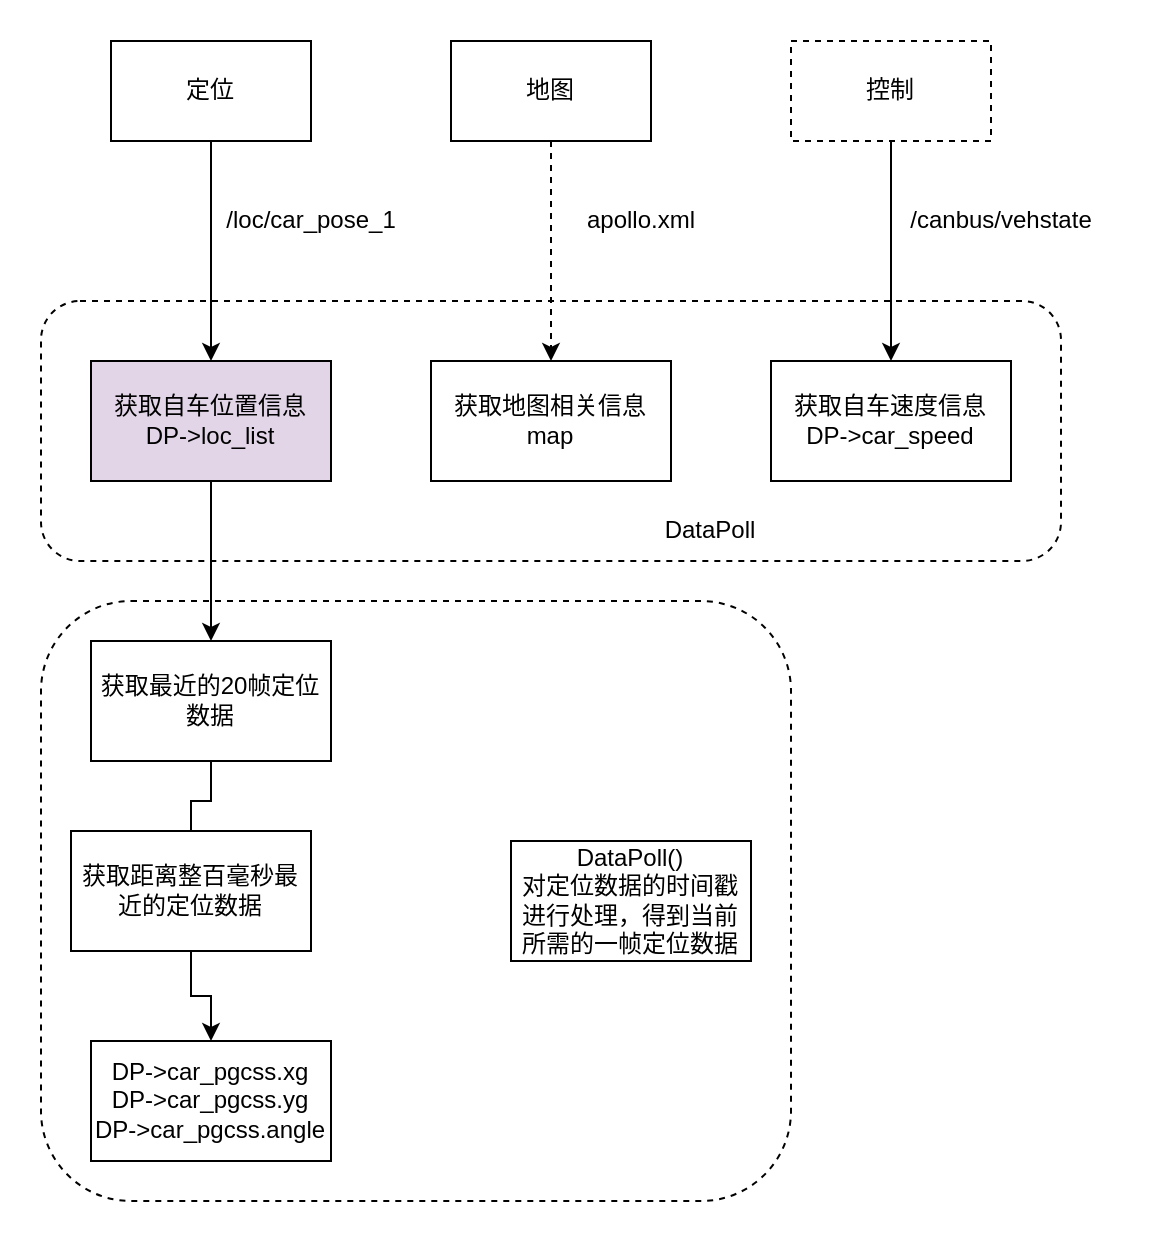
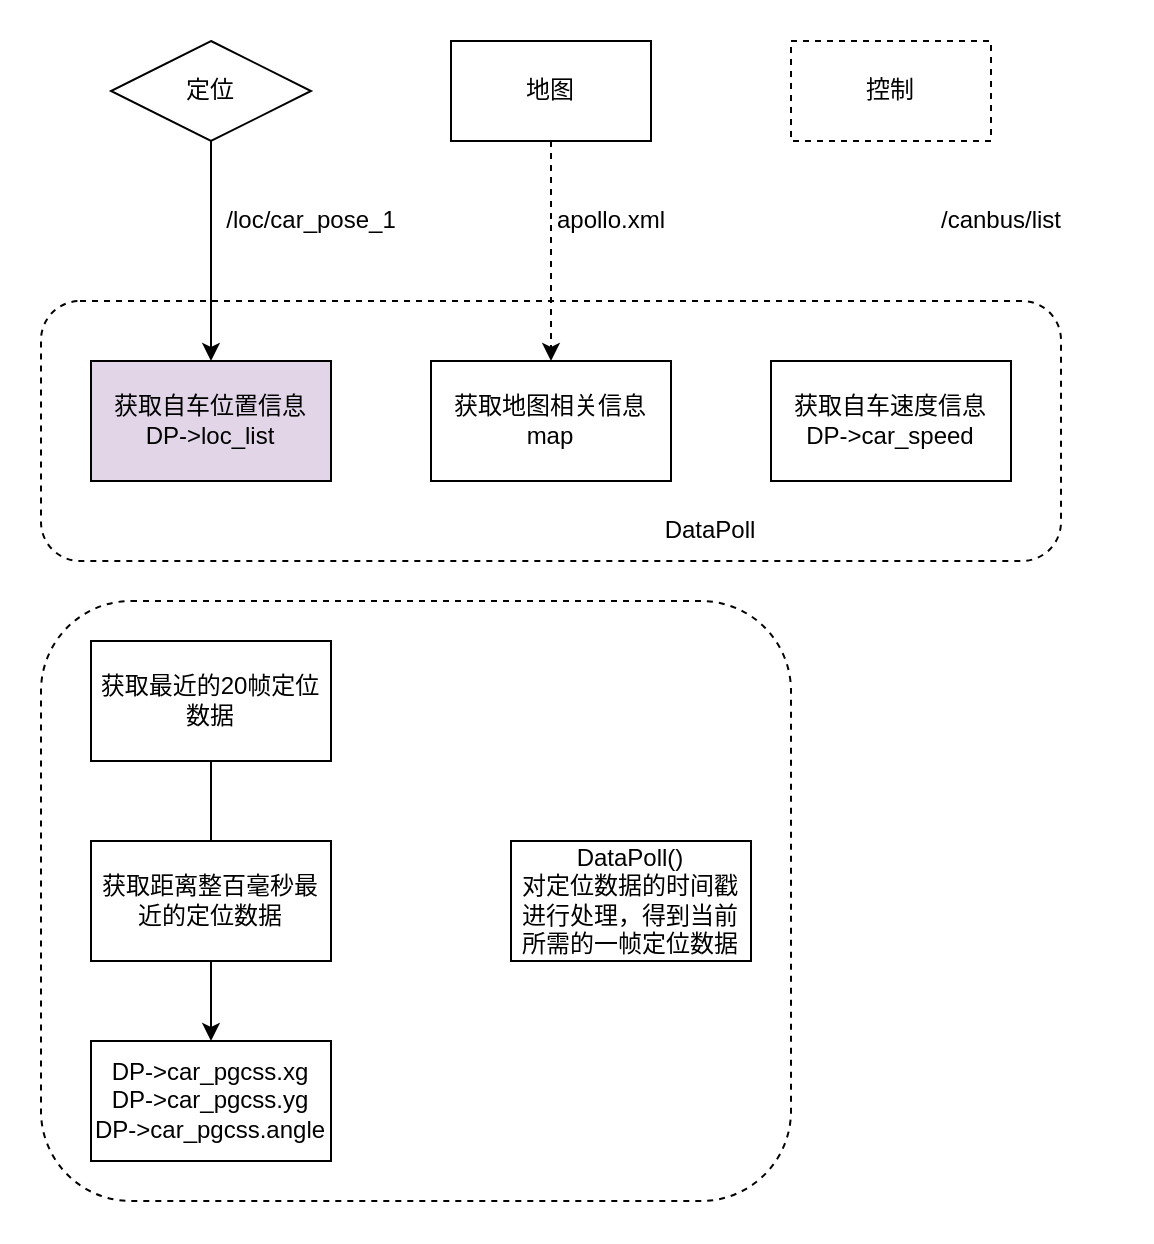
node "定位": shape rectangle -> diamond
node "apollo.xml": moved (641, 221) -> (611, 221)
node "/canbus/vehstate": label "/canbus/vehstate" -> "/canbus/list"
edge "控制" -> "获取自车速度信息 DP->car_speed": removed
edge "获取自车位置信息 DP->loc_list" -> "获取最近的20帧定位数据": removed
node "获取距离整百毫秒最近的定位数据": moved (191, 891) -> (211, 901)
